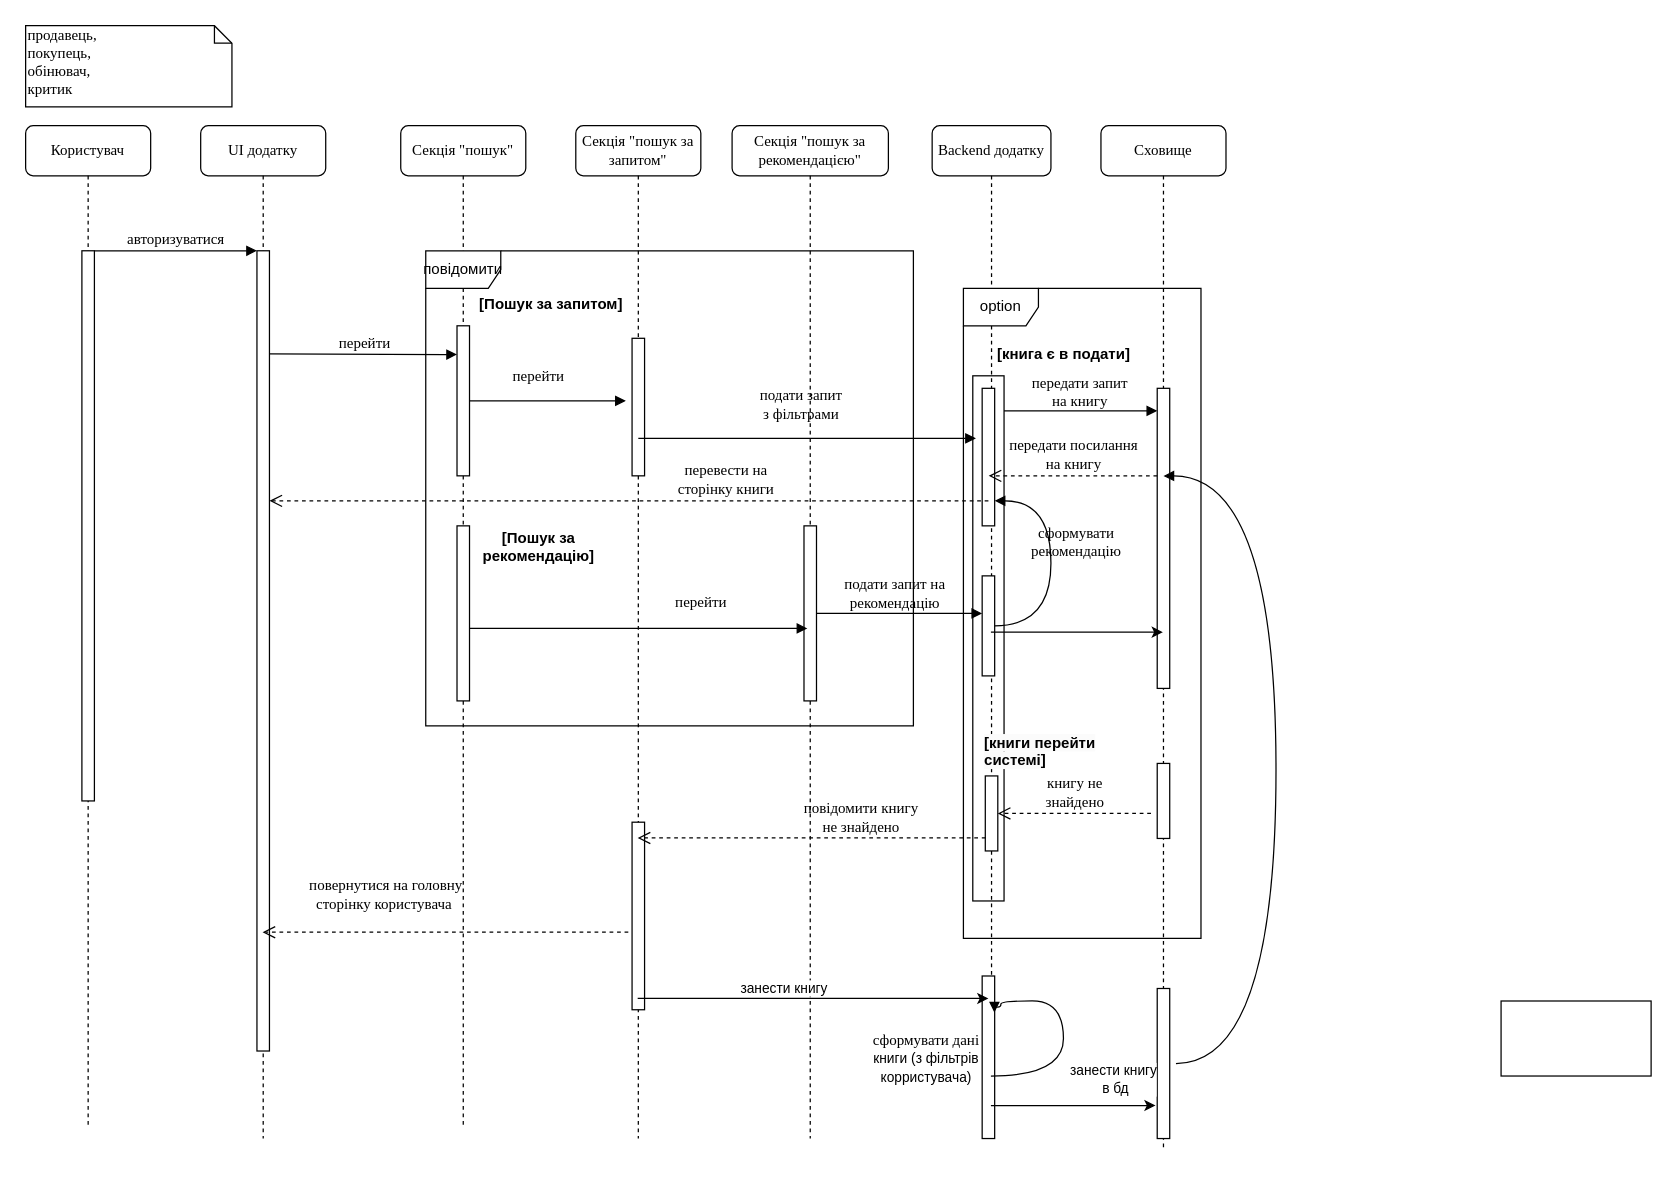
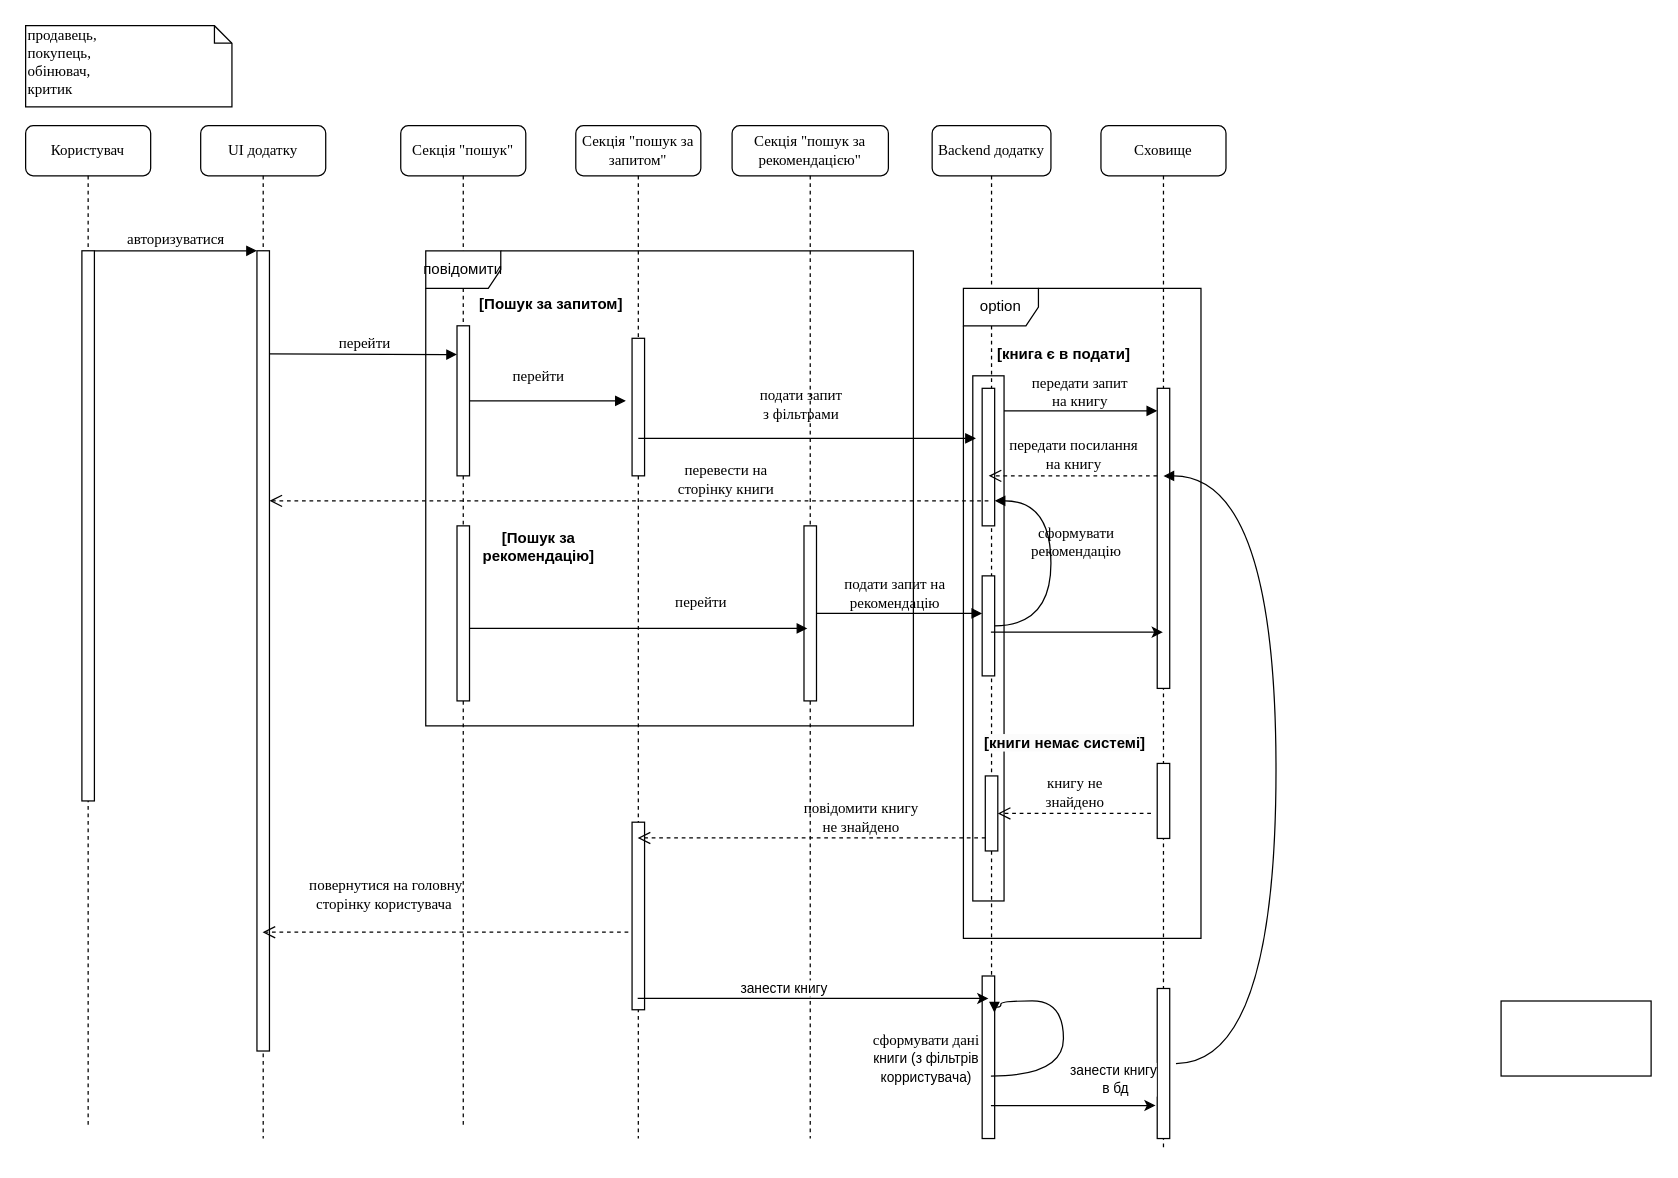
node "[книги перейти системі]": label "[книги перейти системі]" -> "[книги немає системі]"
